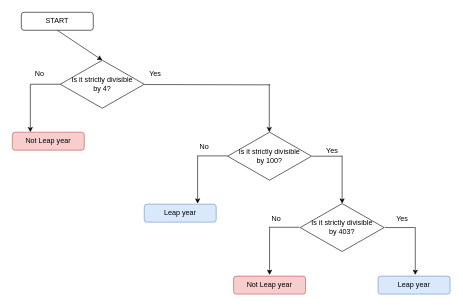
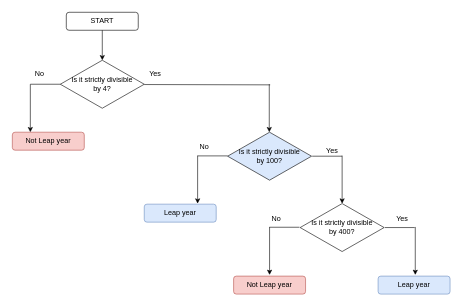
node "START": moved (57, 21) -> (102, 21)
node "Is it strictly divisible by 100?": fillcolor #ffffff -> #dae8fc
node "Is it strictly divisible by 403?": label "Is it strictly divisible by 403?" -> "Is it strictly divisible by 400?"
